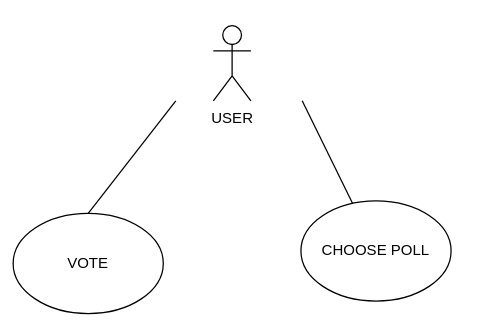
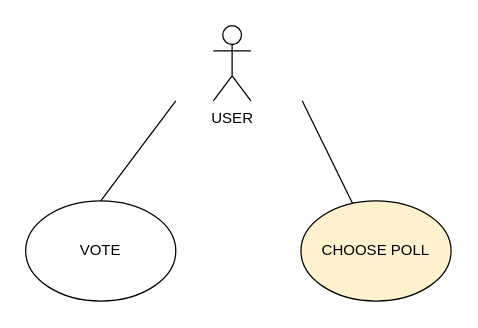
node "CHOOSE POLL": fillcolor #ffffff -> #fff2cc
node "VOTE": moved (88, 263) -> (101, 251)
